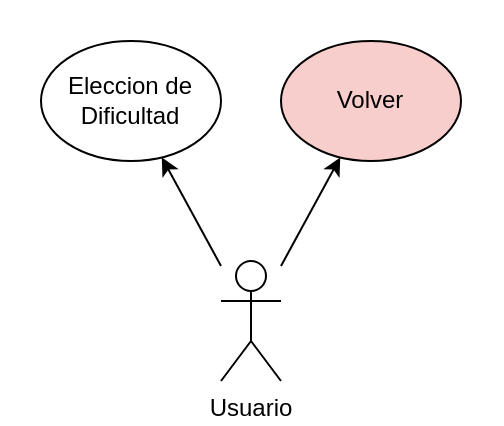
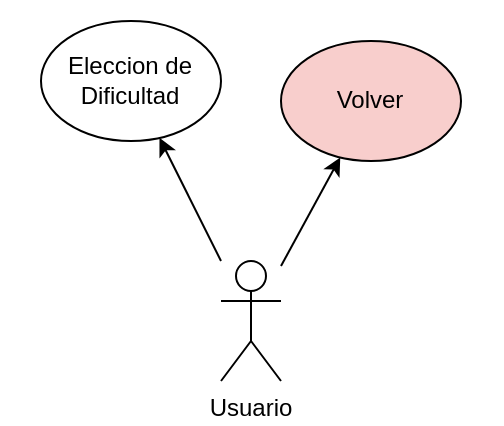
node "Eleccion de Dificultad": moved (131, 101) -> (131, 81)
